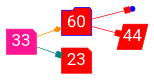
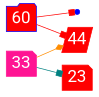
edge "33" -> "60": now "33" -> "44"
